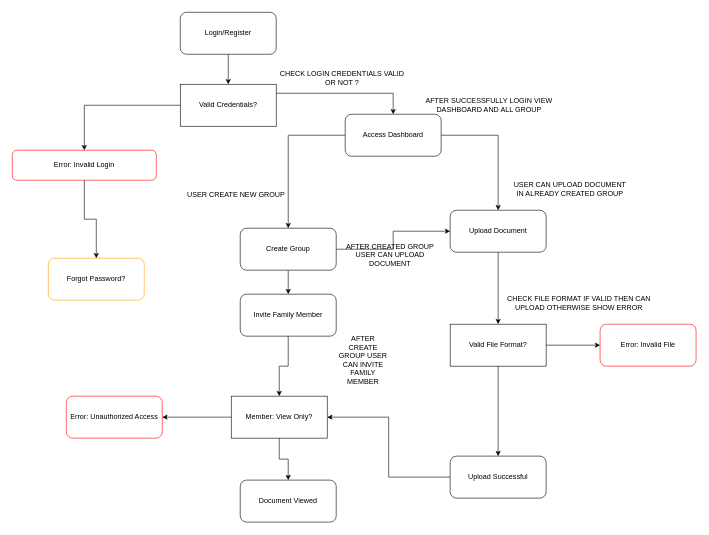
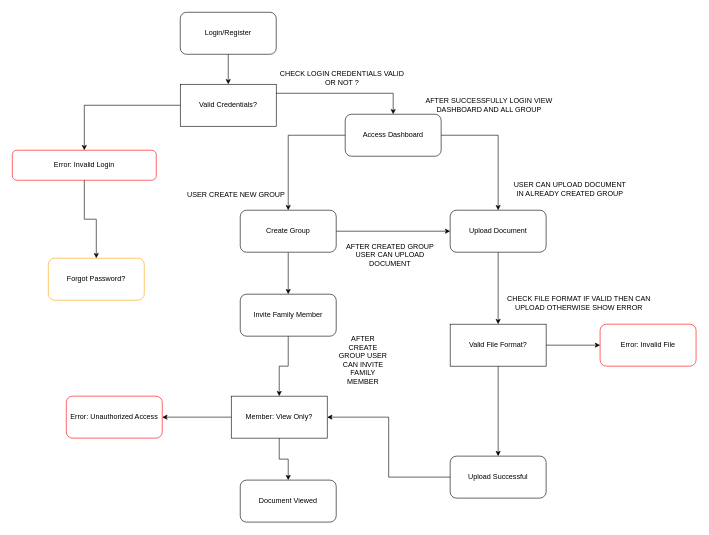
node "Create Group": moved (288, 249) -> (288, 231)
